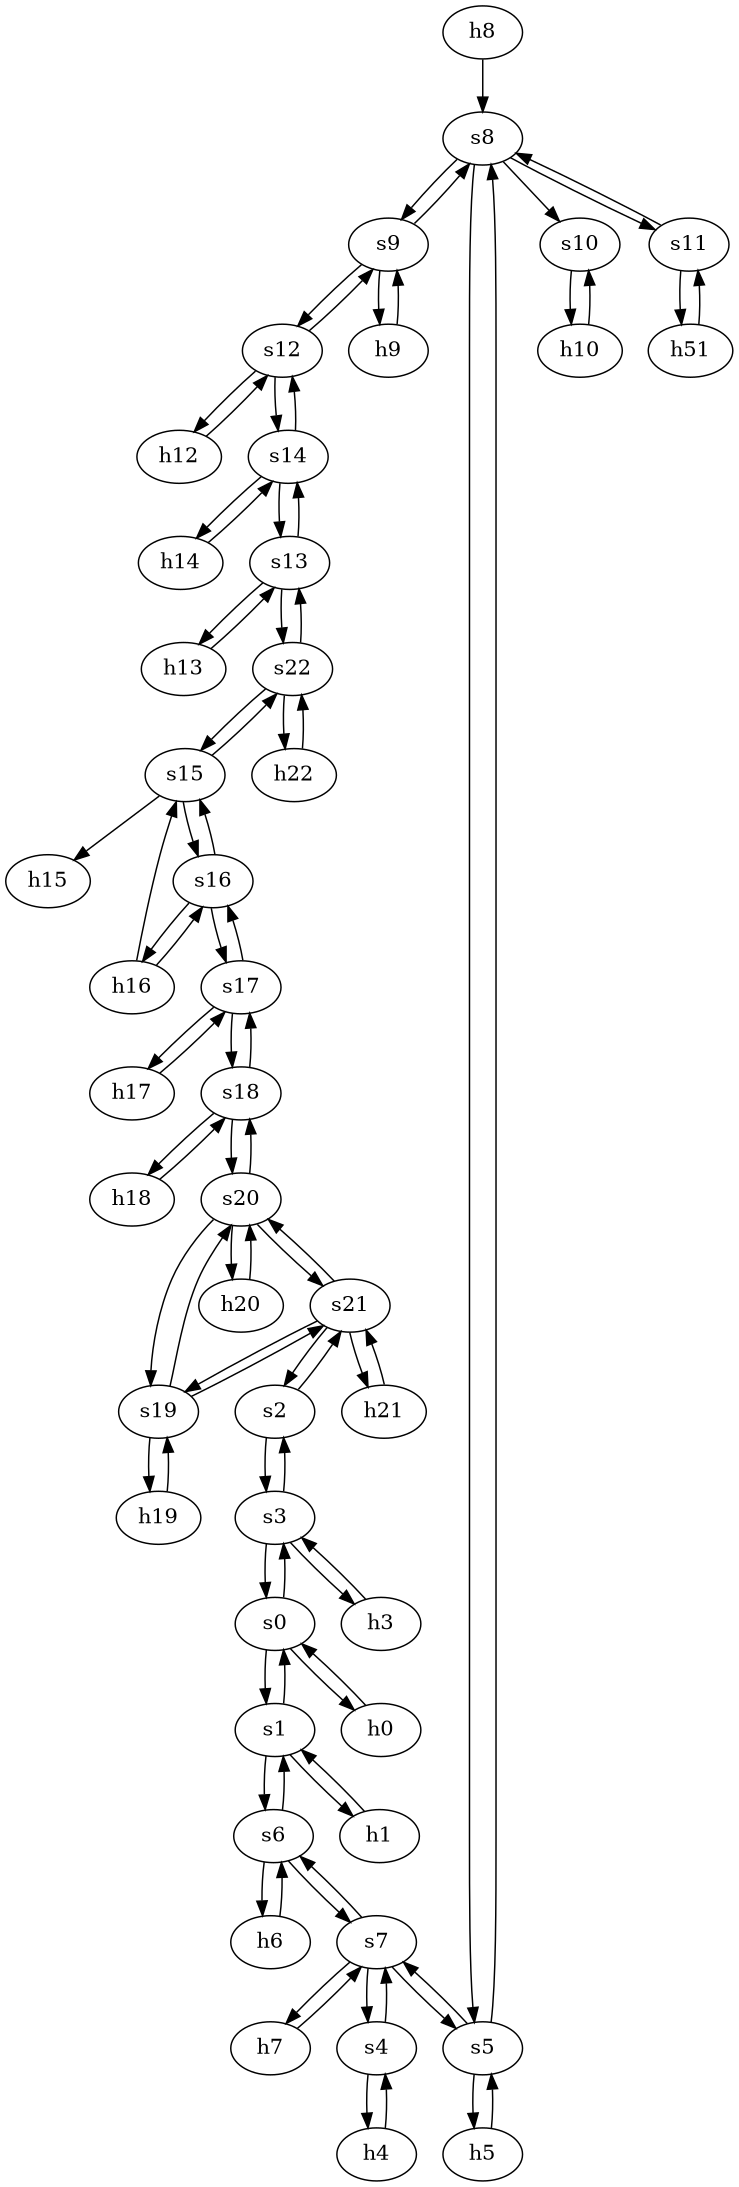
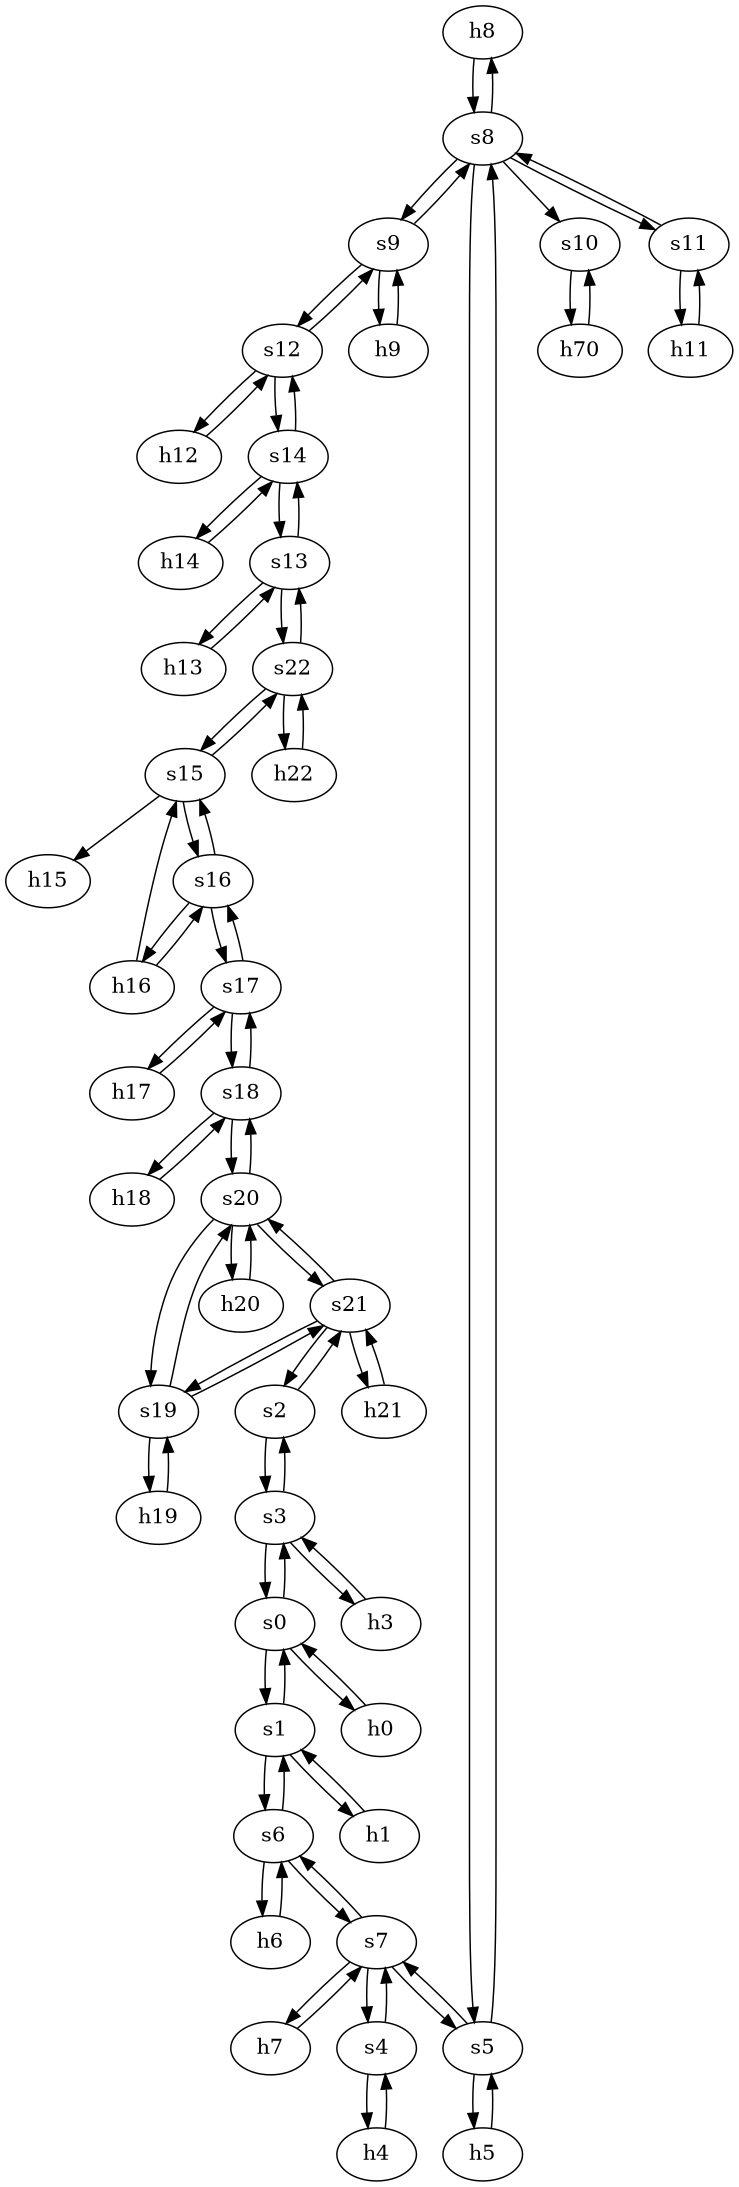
edge "s8" -> "h8": added
node "h10": label "h10" -> "h70"
node "h51": label "h51" -> "h11"
